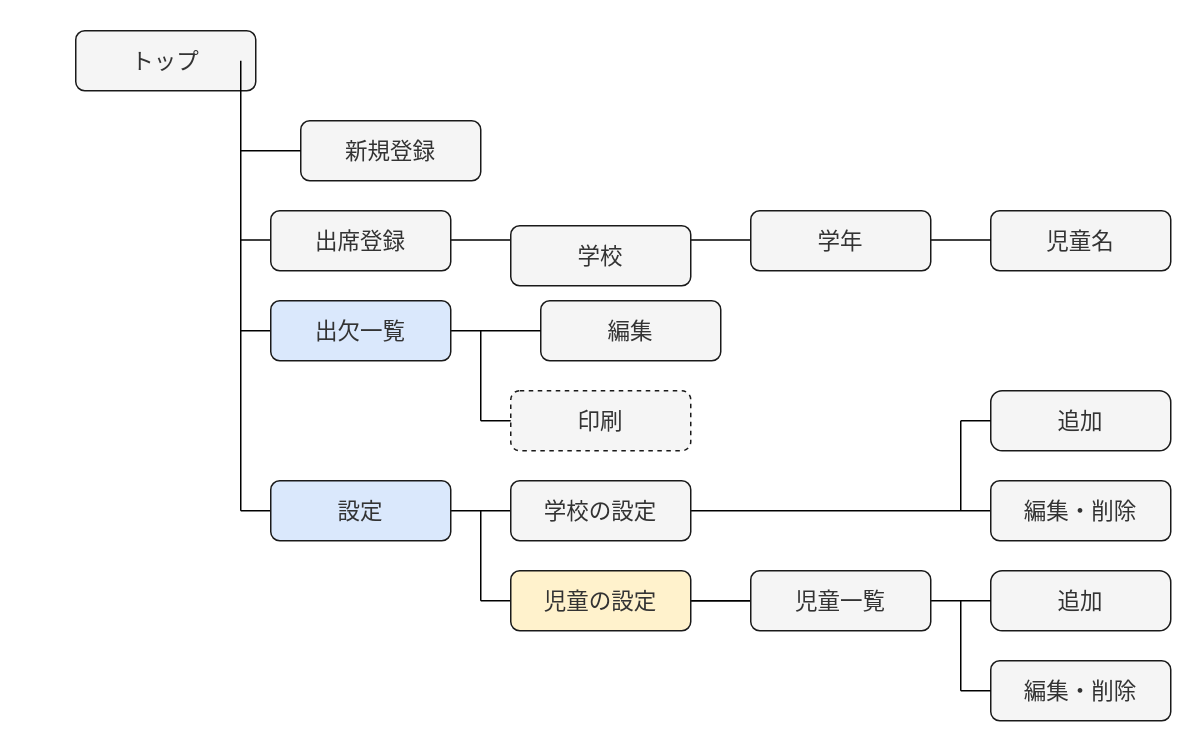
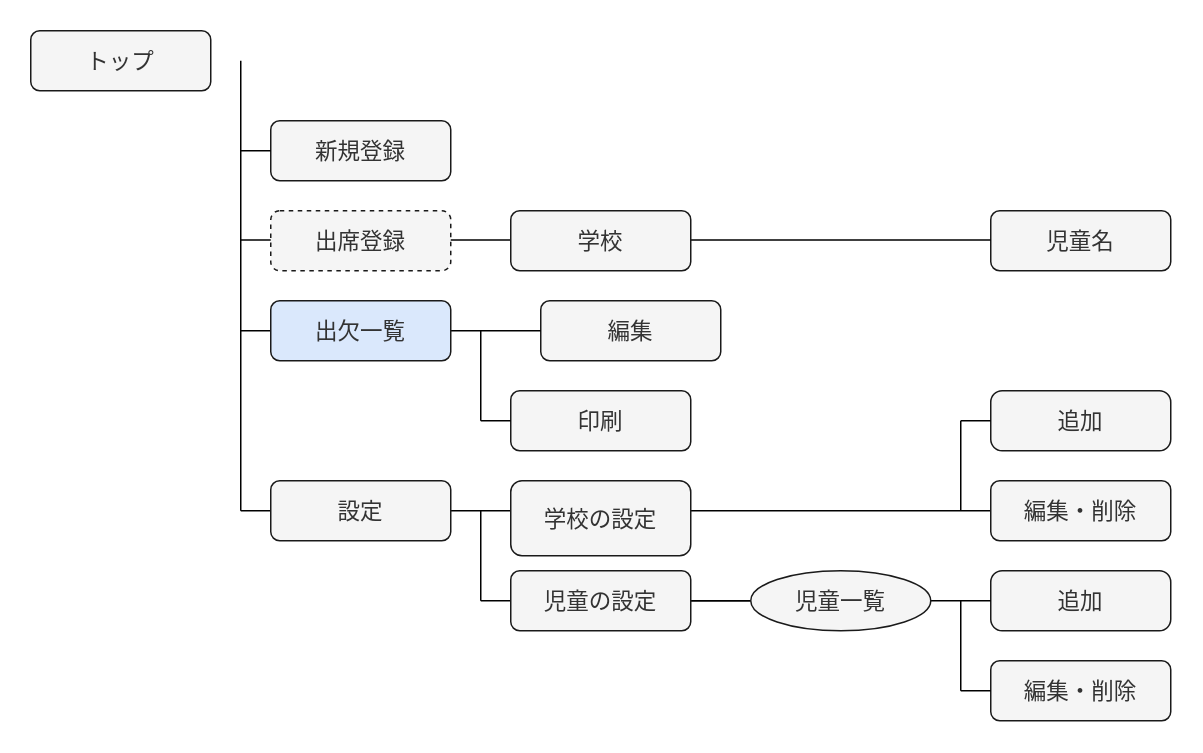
node "トップ": moved (166, 61) -> (121, 61)
node "新規登録": moved (391, 151) -> (361, 151)
node "出席登録": style solid -> dashed
node "学年": removed
node "学校": moved (601, 256) -> (601, 241)
node "印刷": style dashed -> solid
node "設定": fillcolor #dae8fc -> #f5f5f5
node "学校の設定": size 180x60 -> 180x75
node "児童の設定": fillcolor #fff2cc -> #f5f5f5
node "児童一覧": shape rounded rectangle -> ellipse
